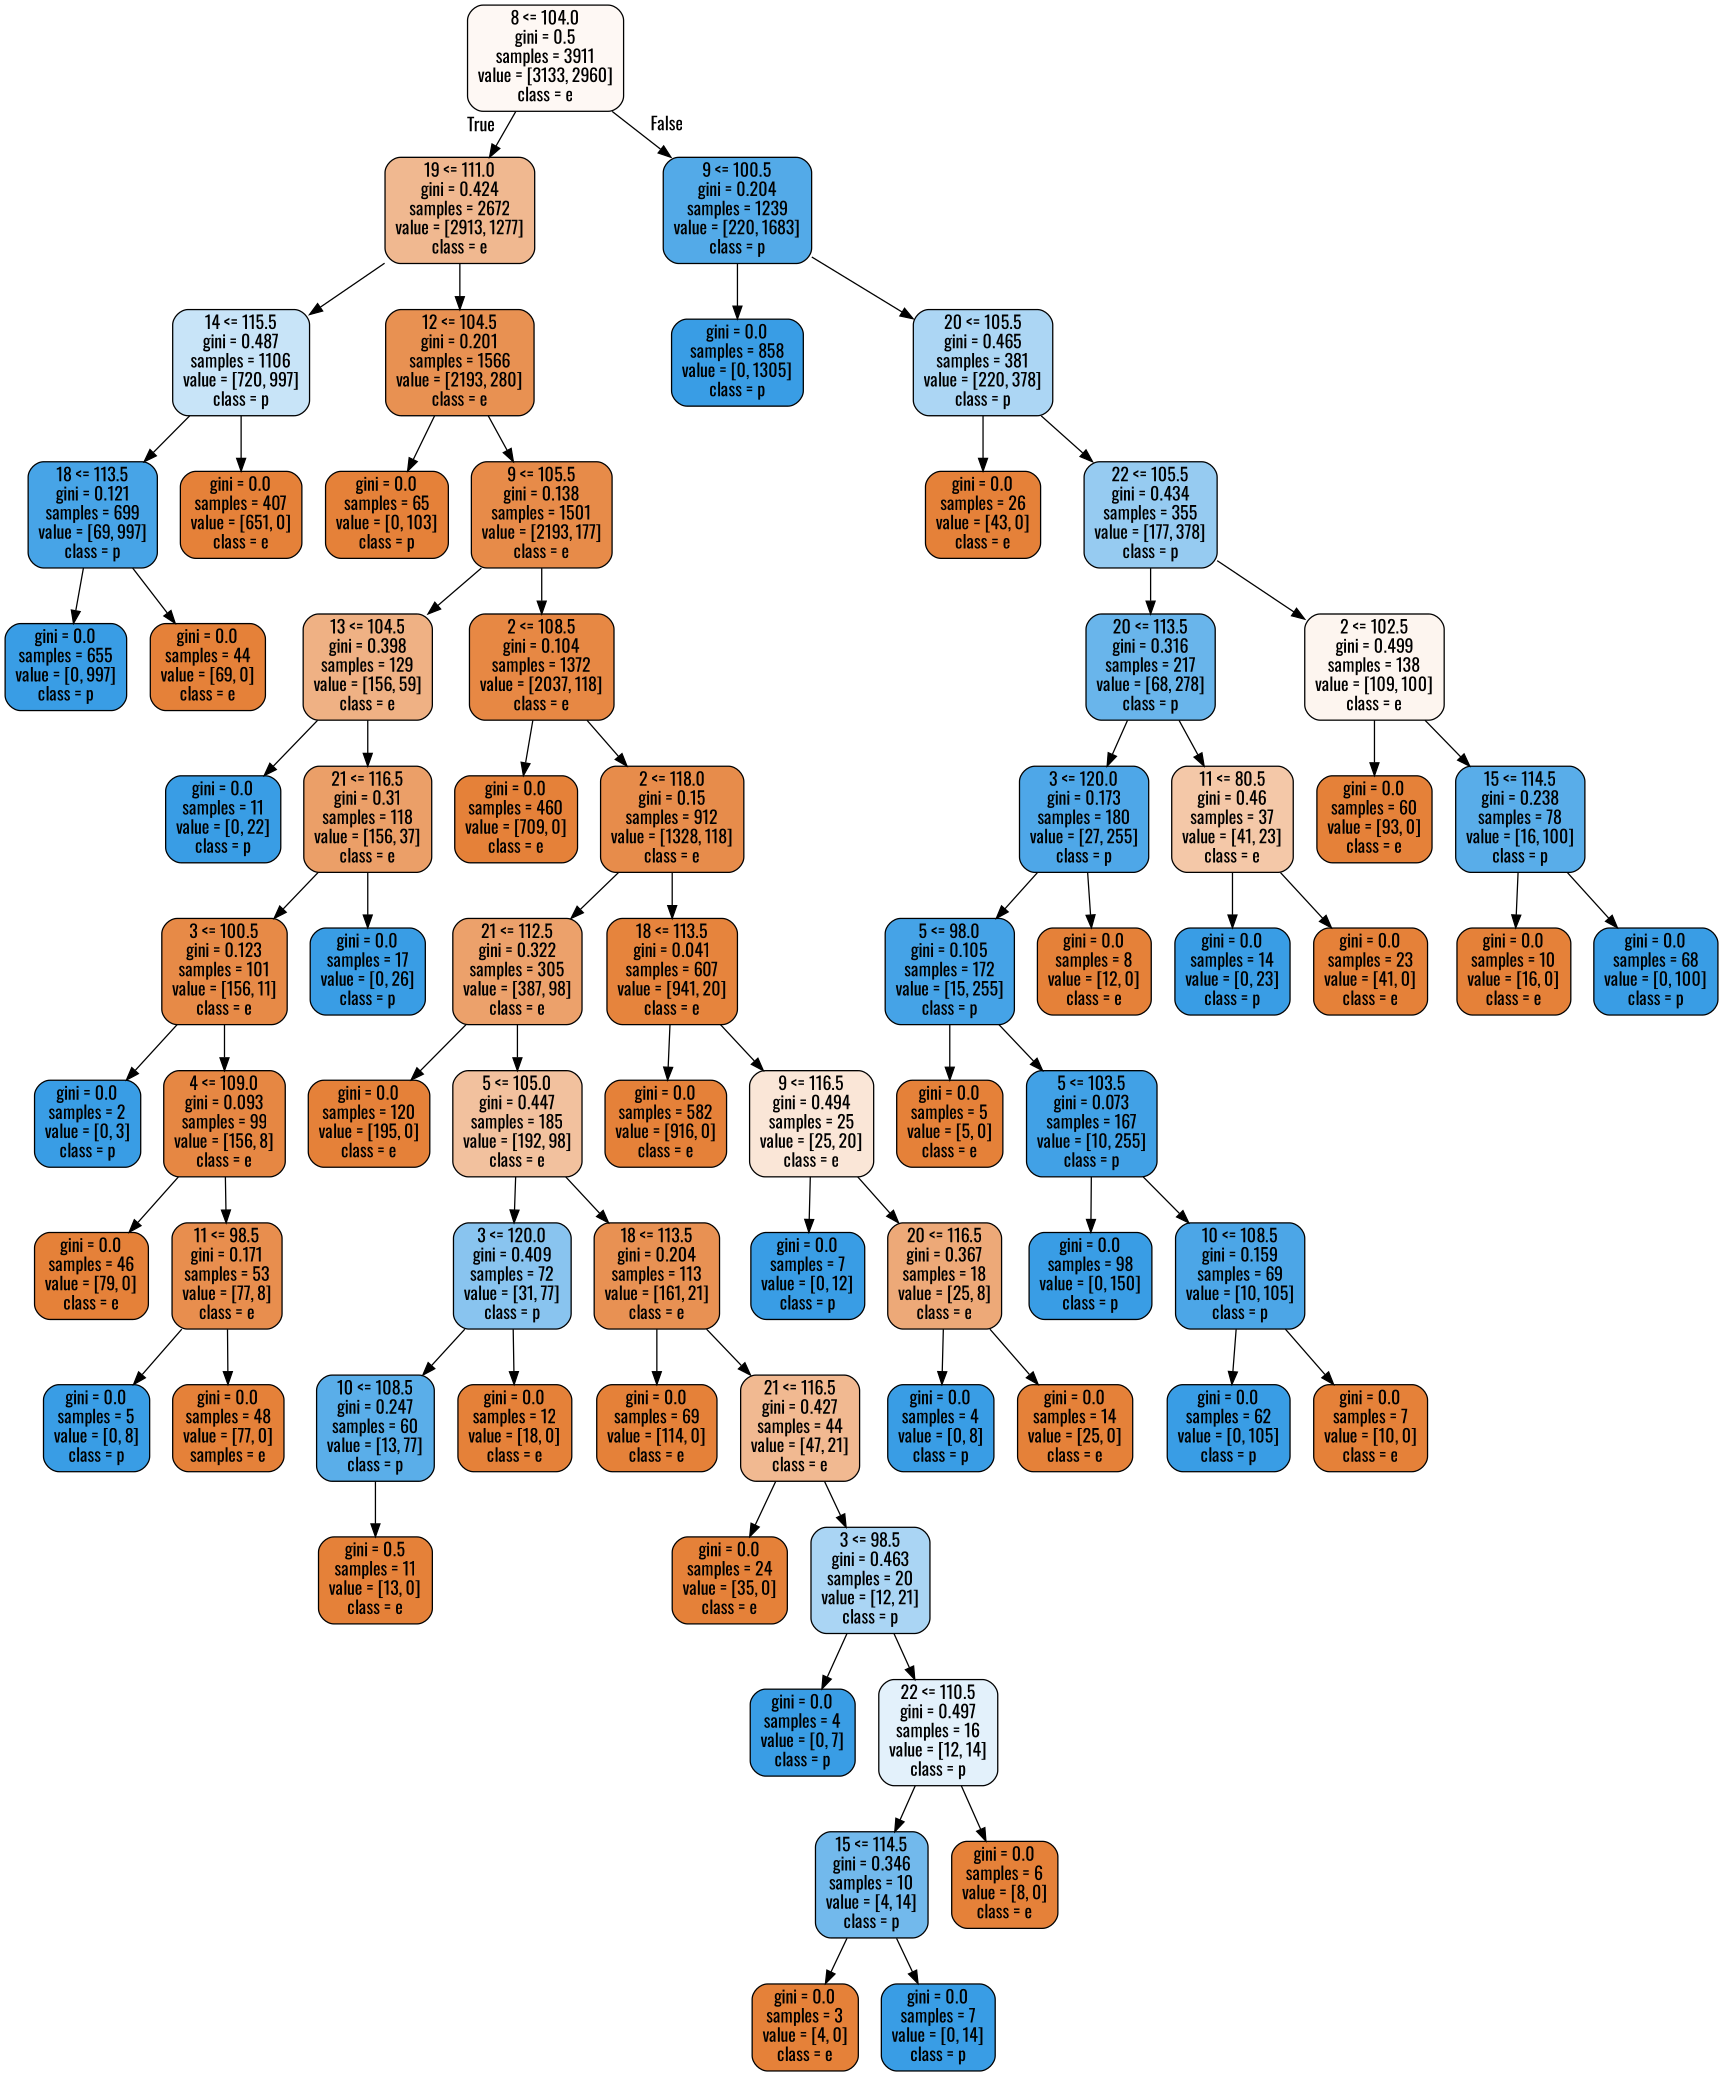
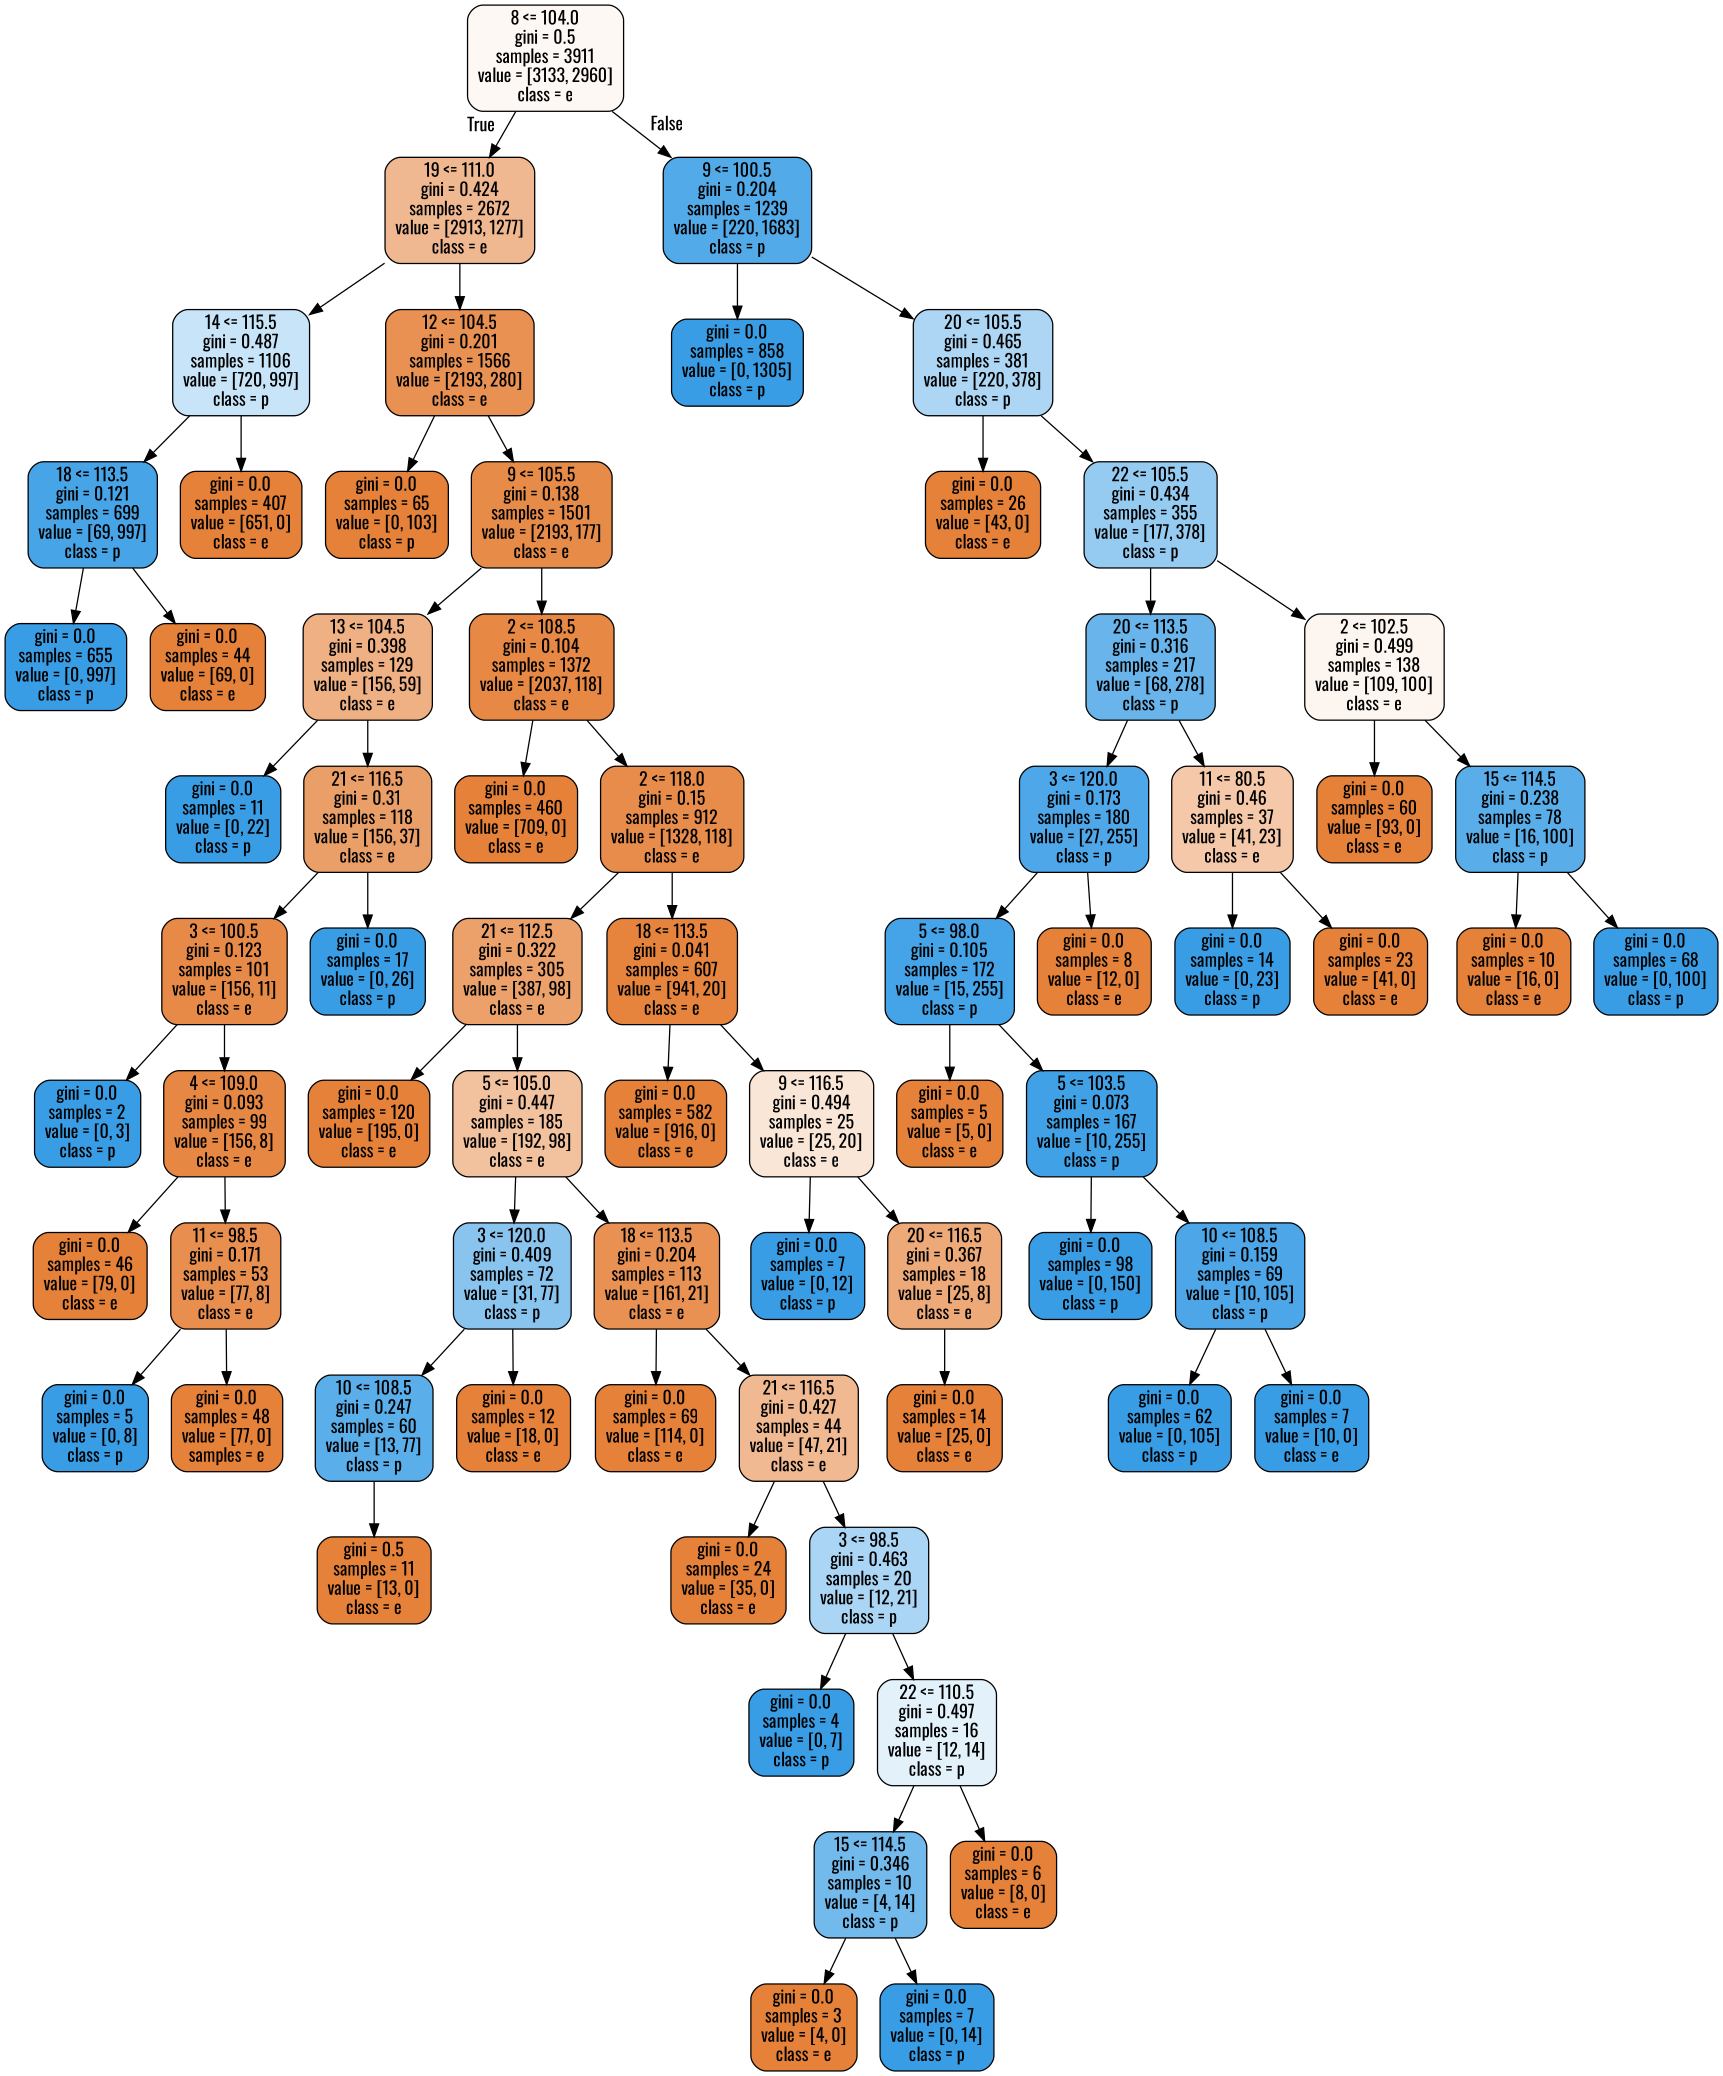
node "gini = 0.0 samples = 4 value = [0, 8] class = p": removed
node "gini = 0.0 samples = 7 value = [10, 0] class = e": fillcolor #e58139 -> #399de5
